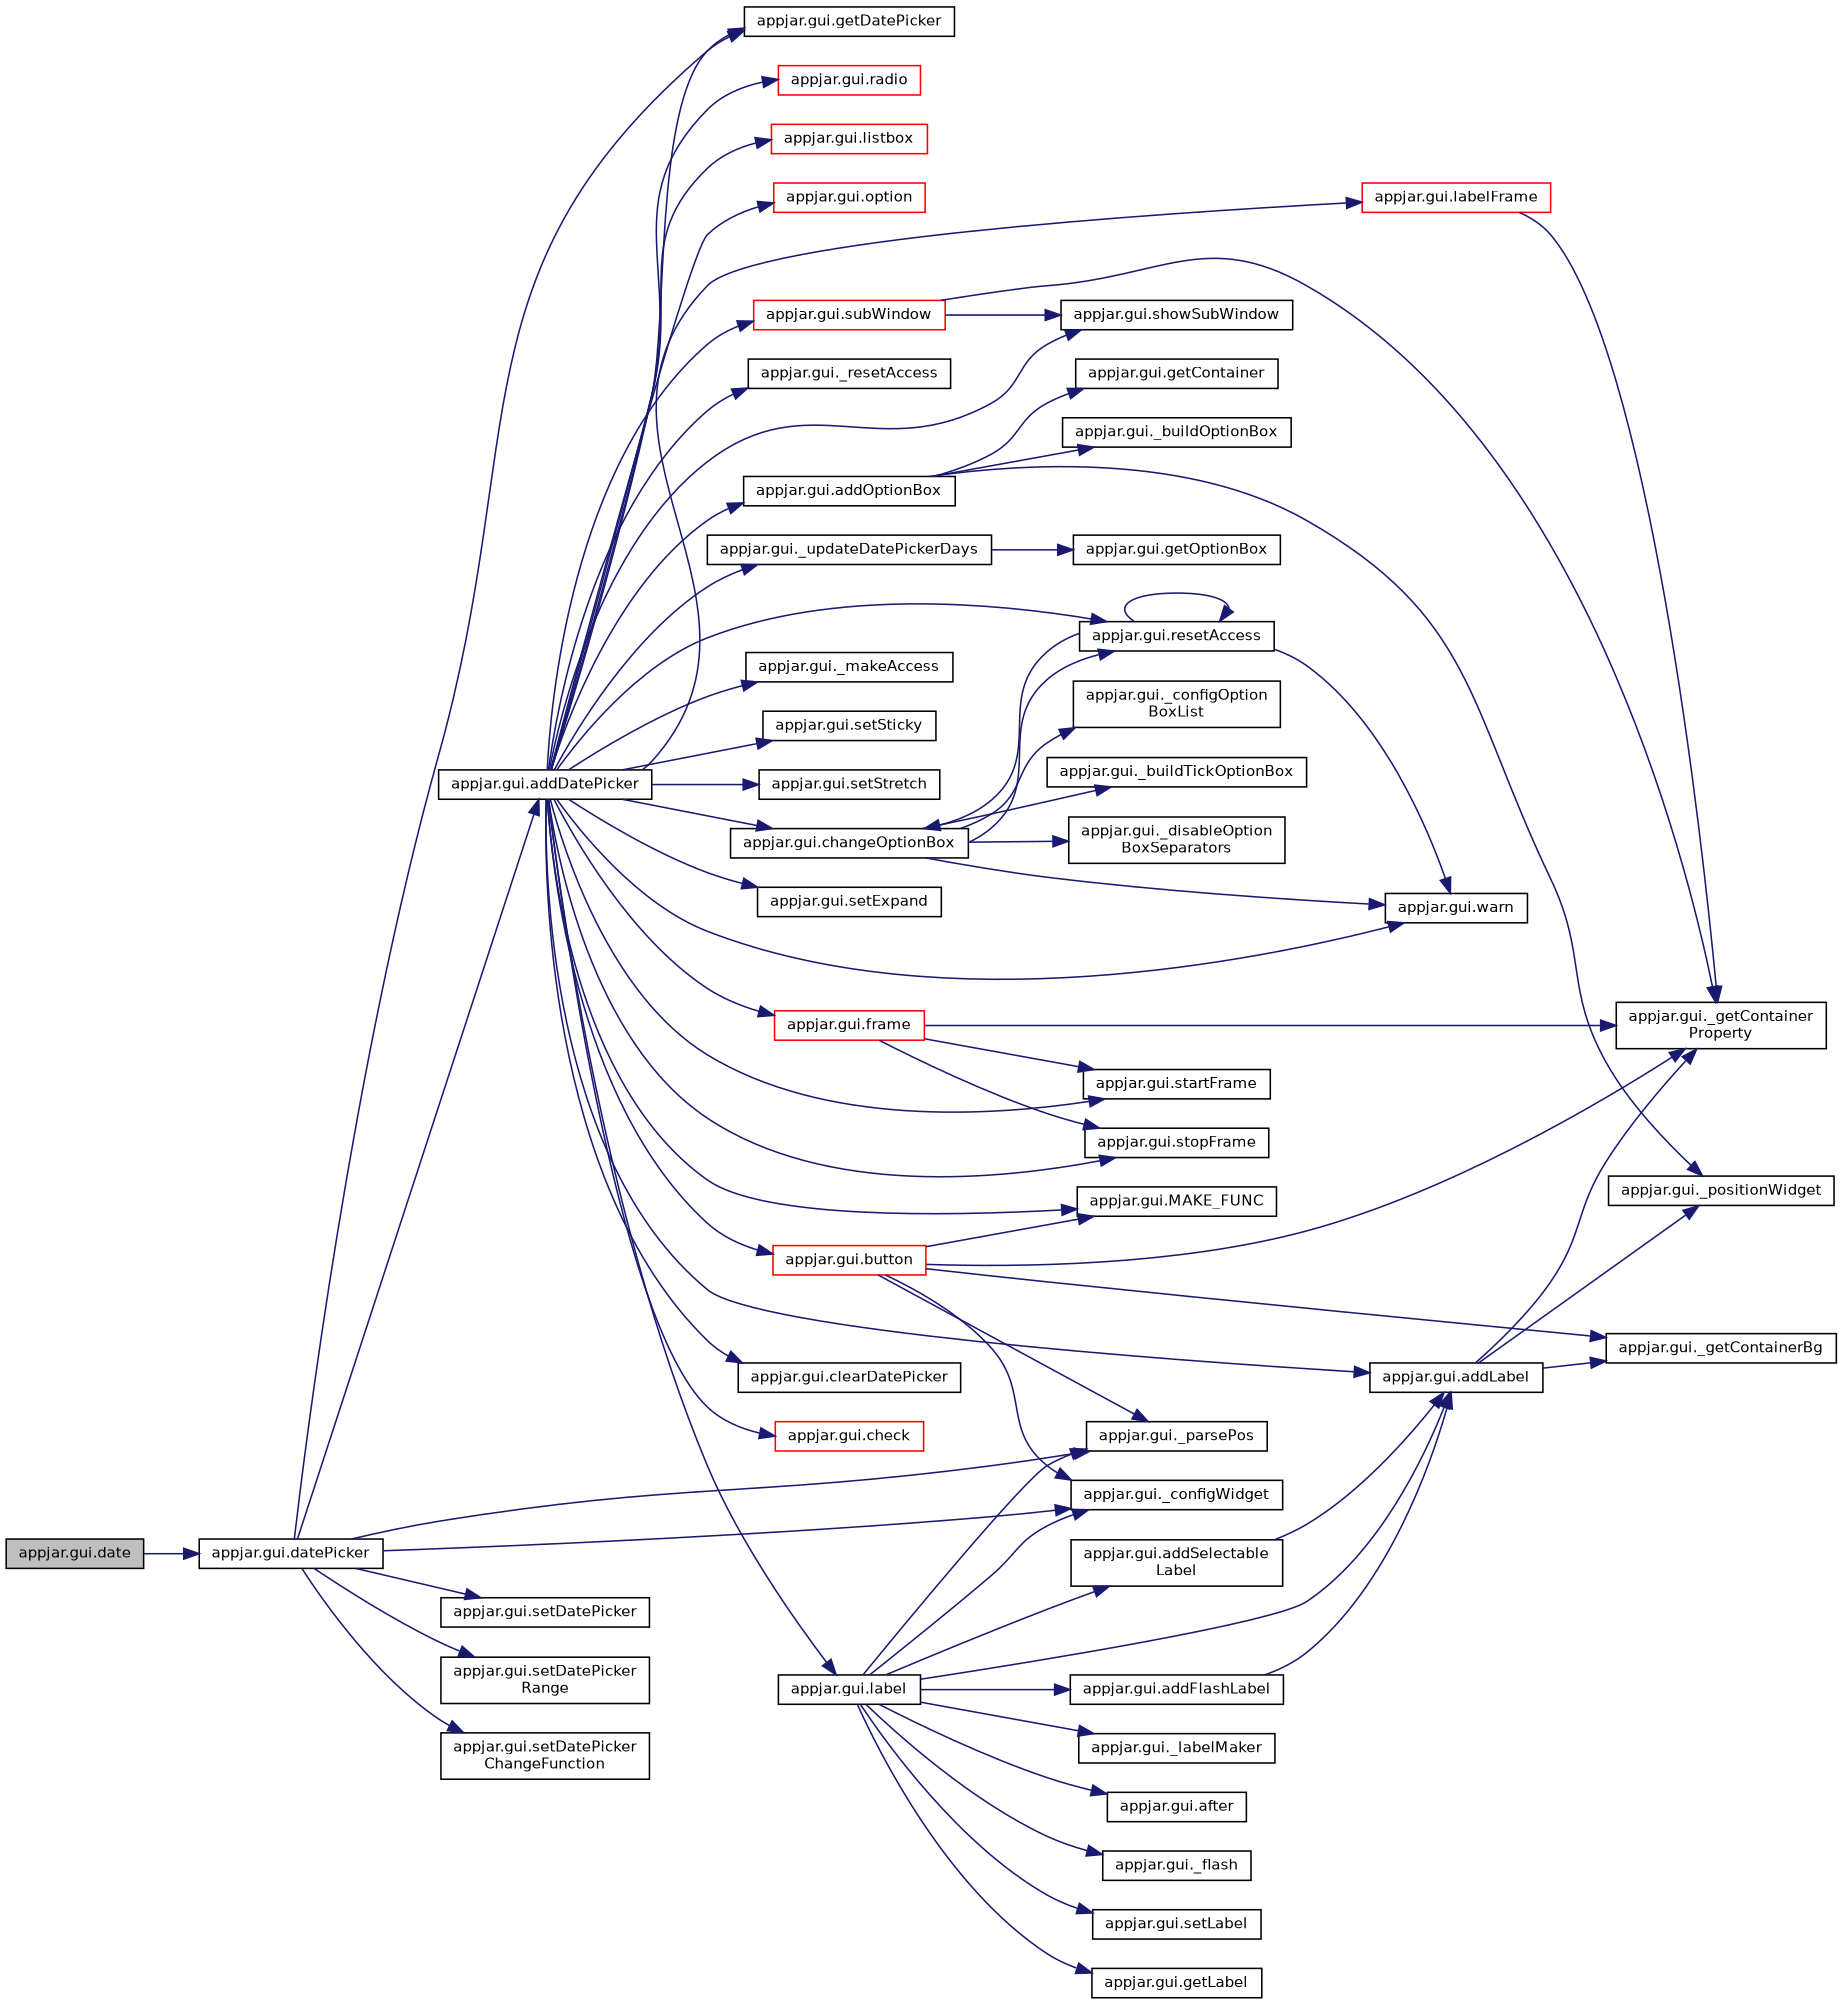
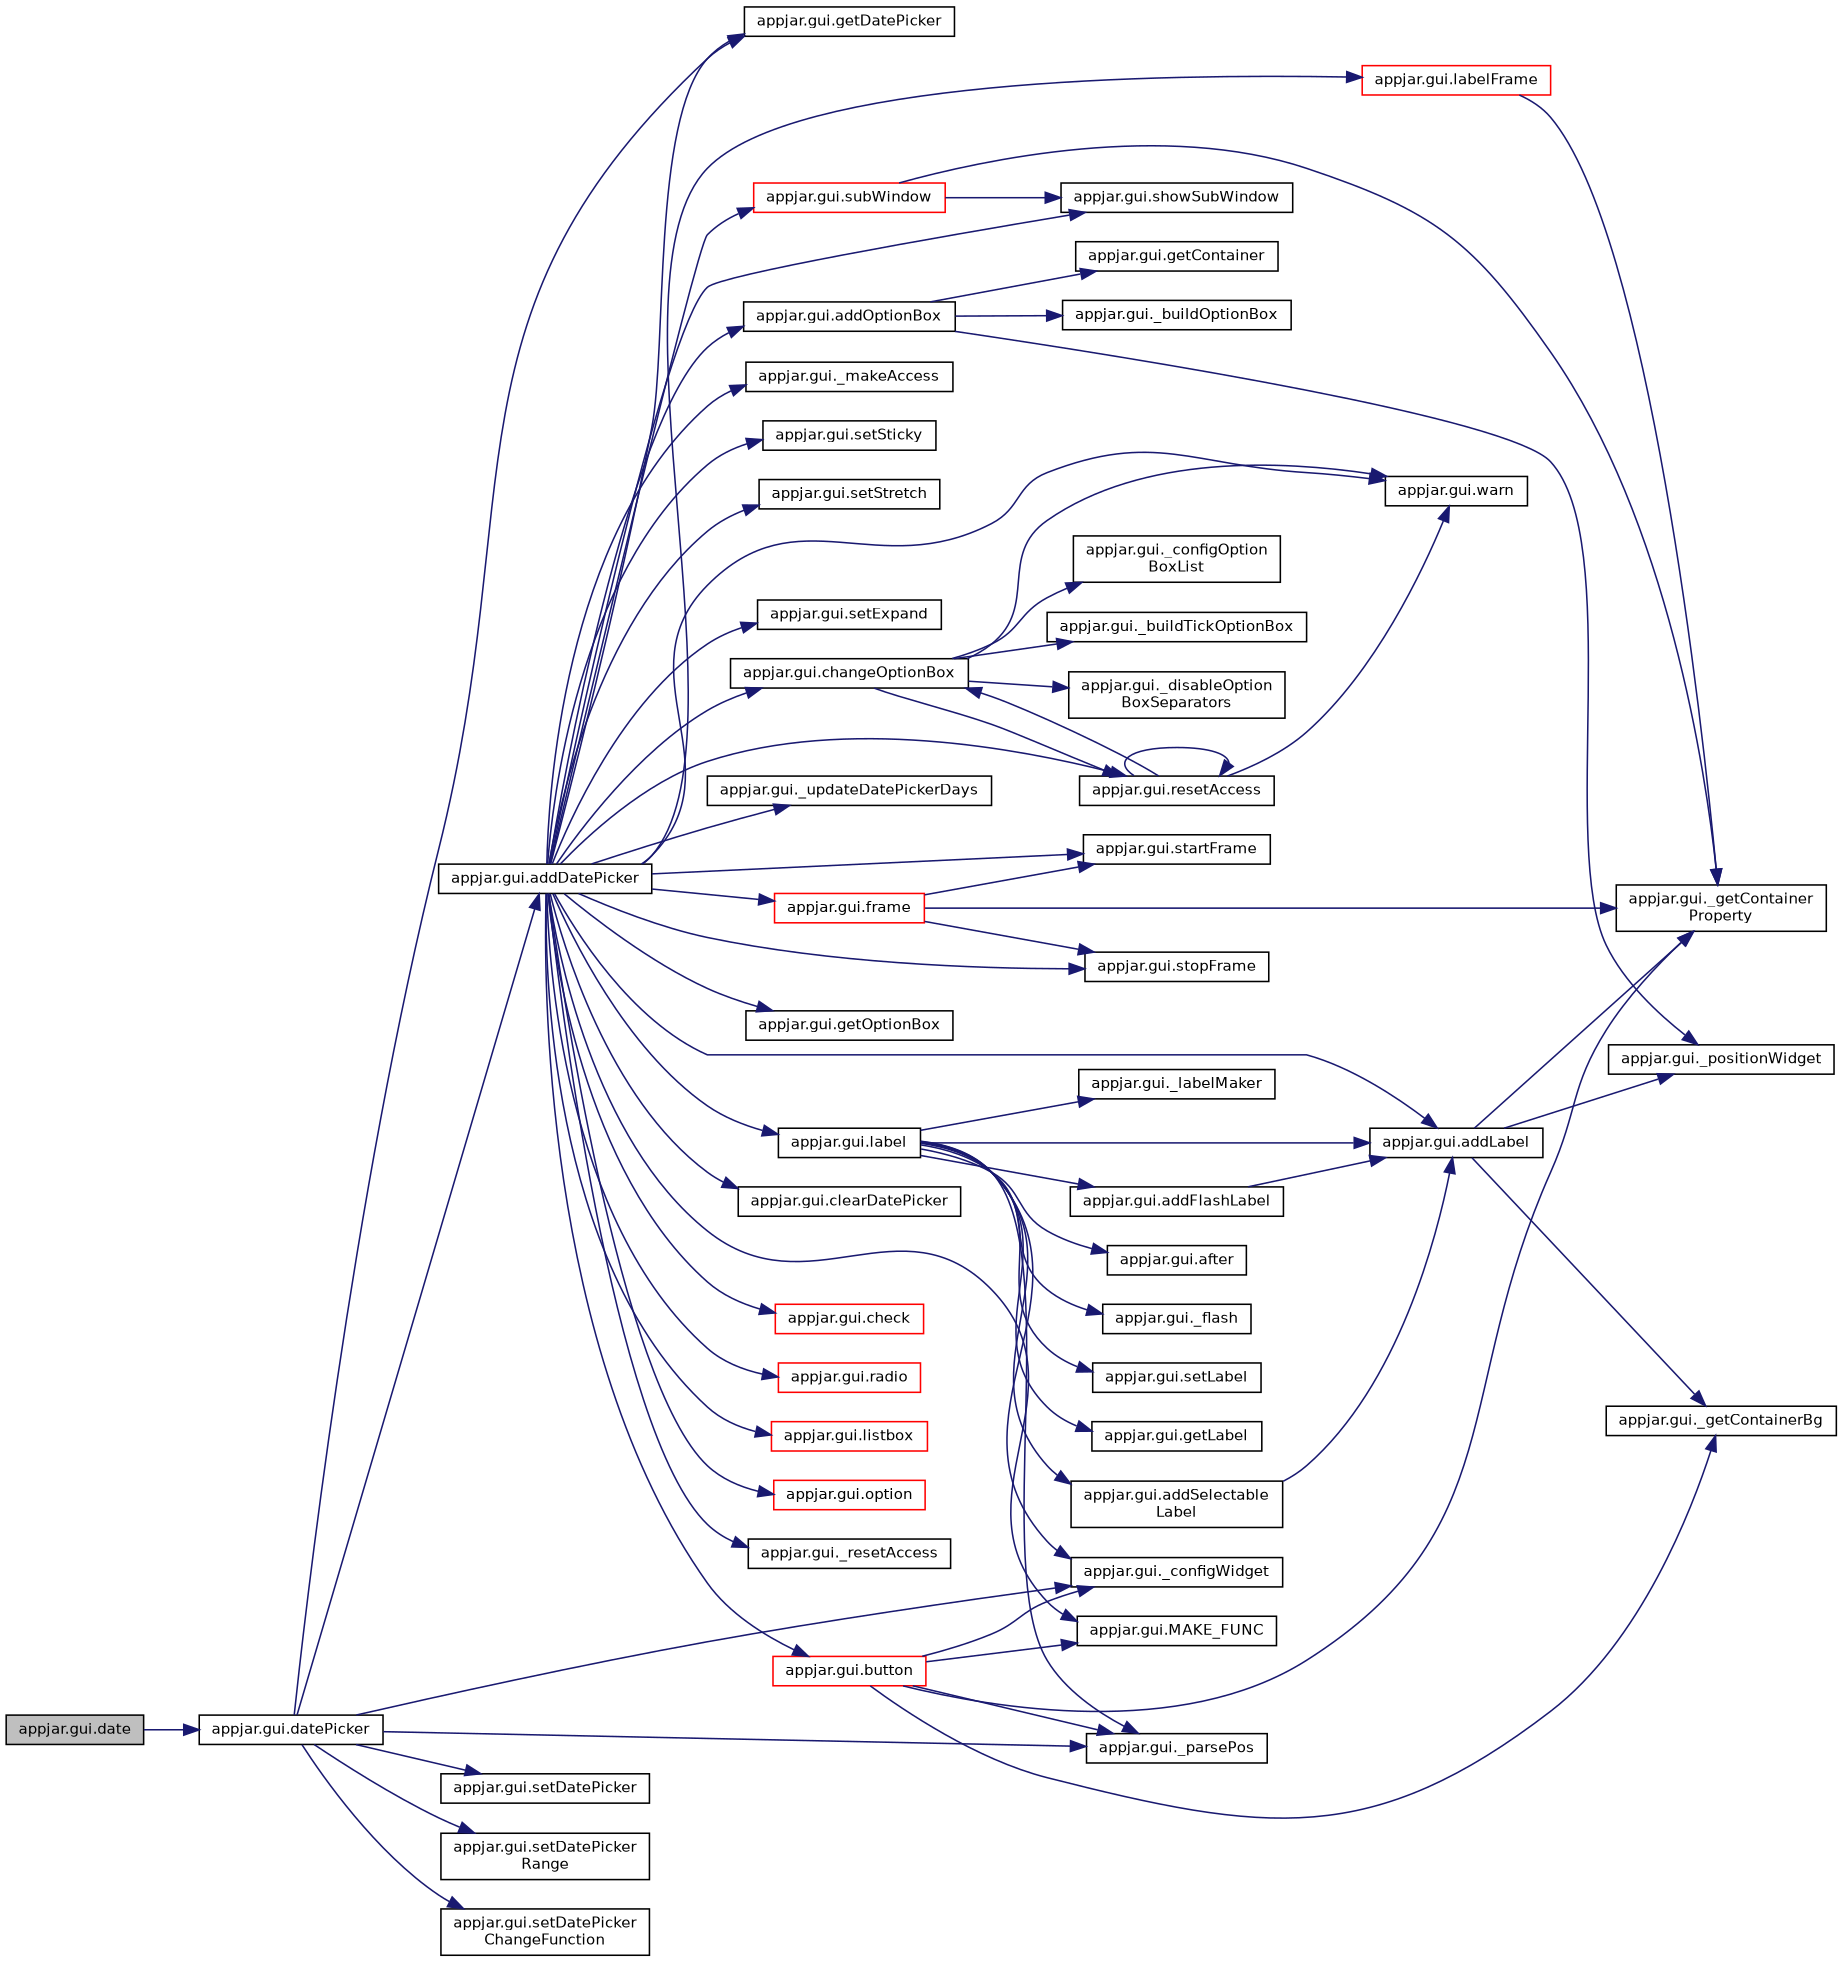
edge "appjar.gui._updateDatePickerDays" -> "appjar.gui.getOptionBox": now "appjar.gui.addDatePicker" -> "appjar.gui.getOptionBox"
